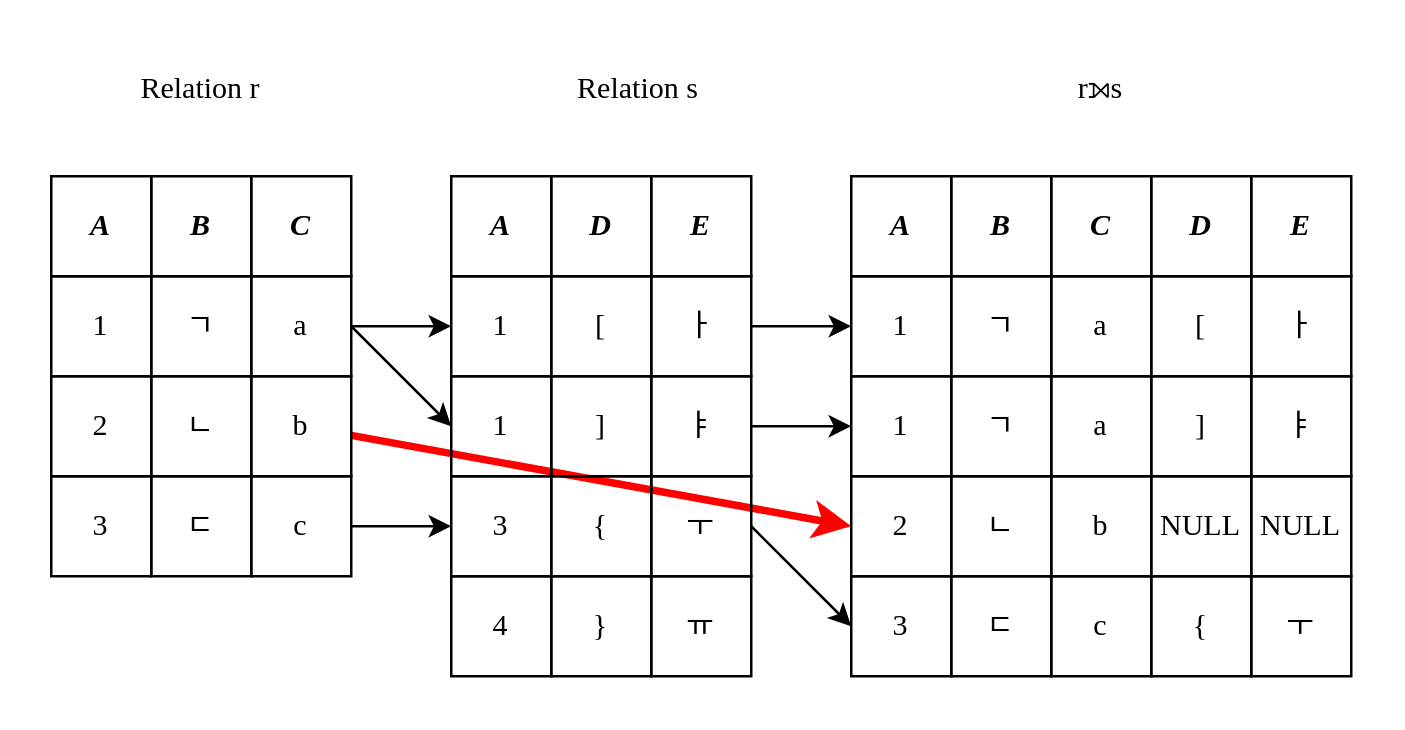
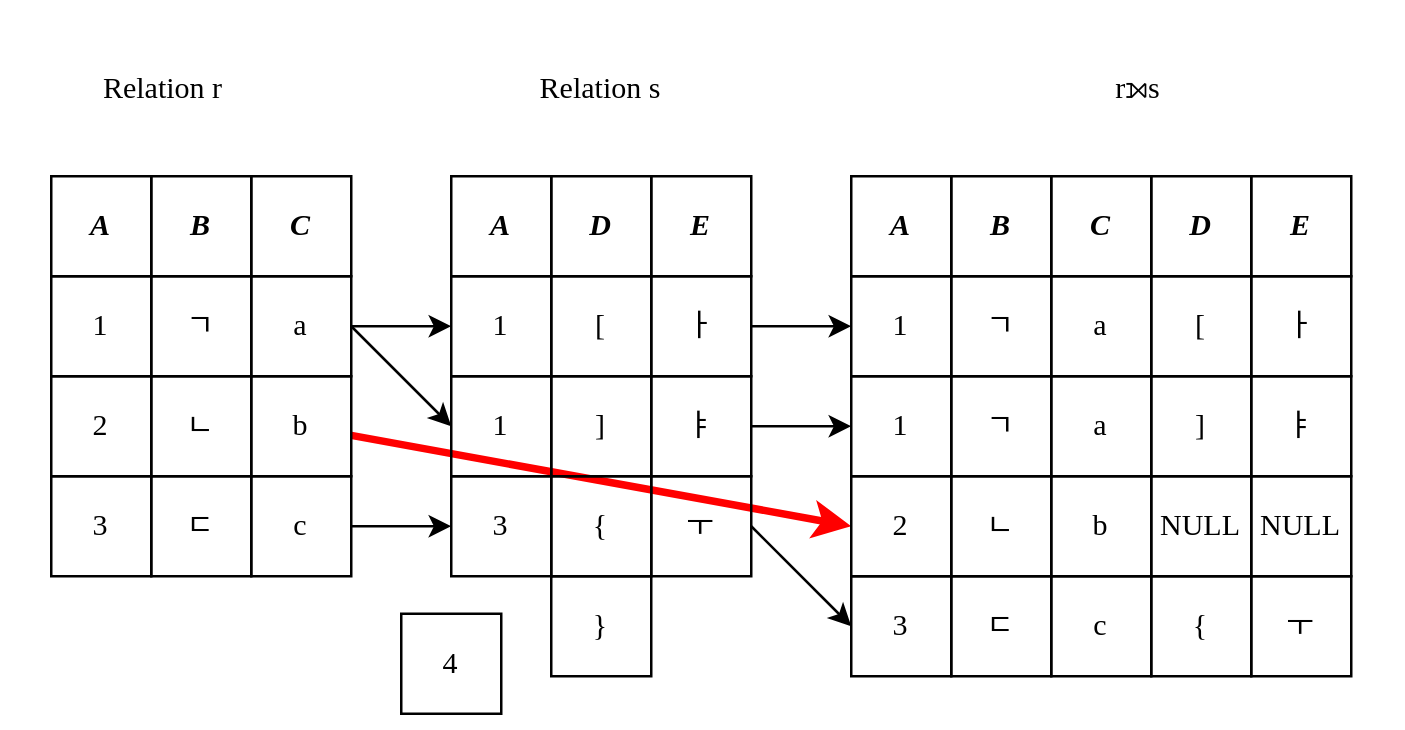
node "Relation r": moved (201, 89) -> (164, 89)
node "Relation s": moved (639, 89) -> (601, 89)
node "r⟕s": moved (1101, 89) -> (1139, 89)
node "4": moved (501, 626) -> (451, 664)
node "ㅠ": removed
